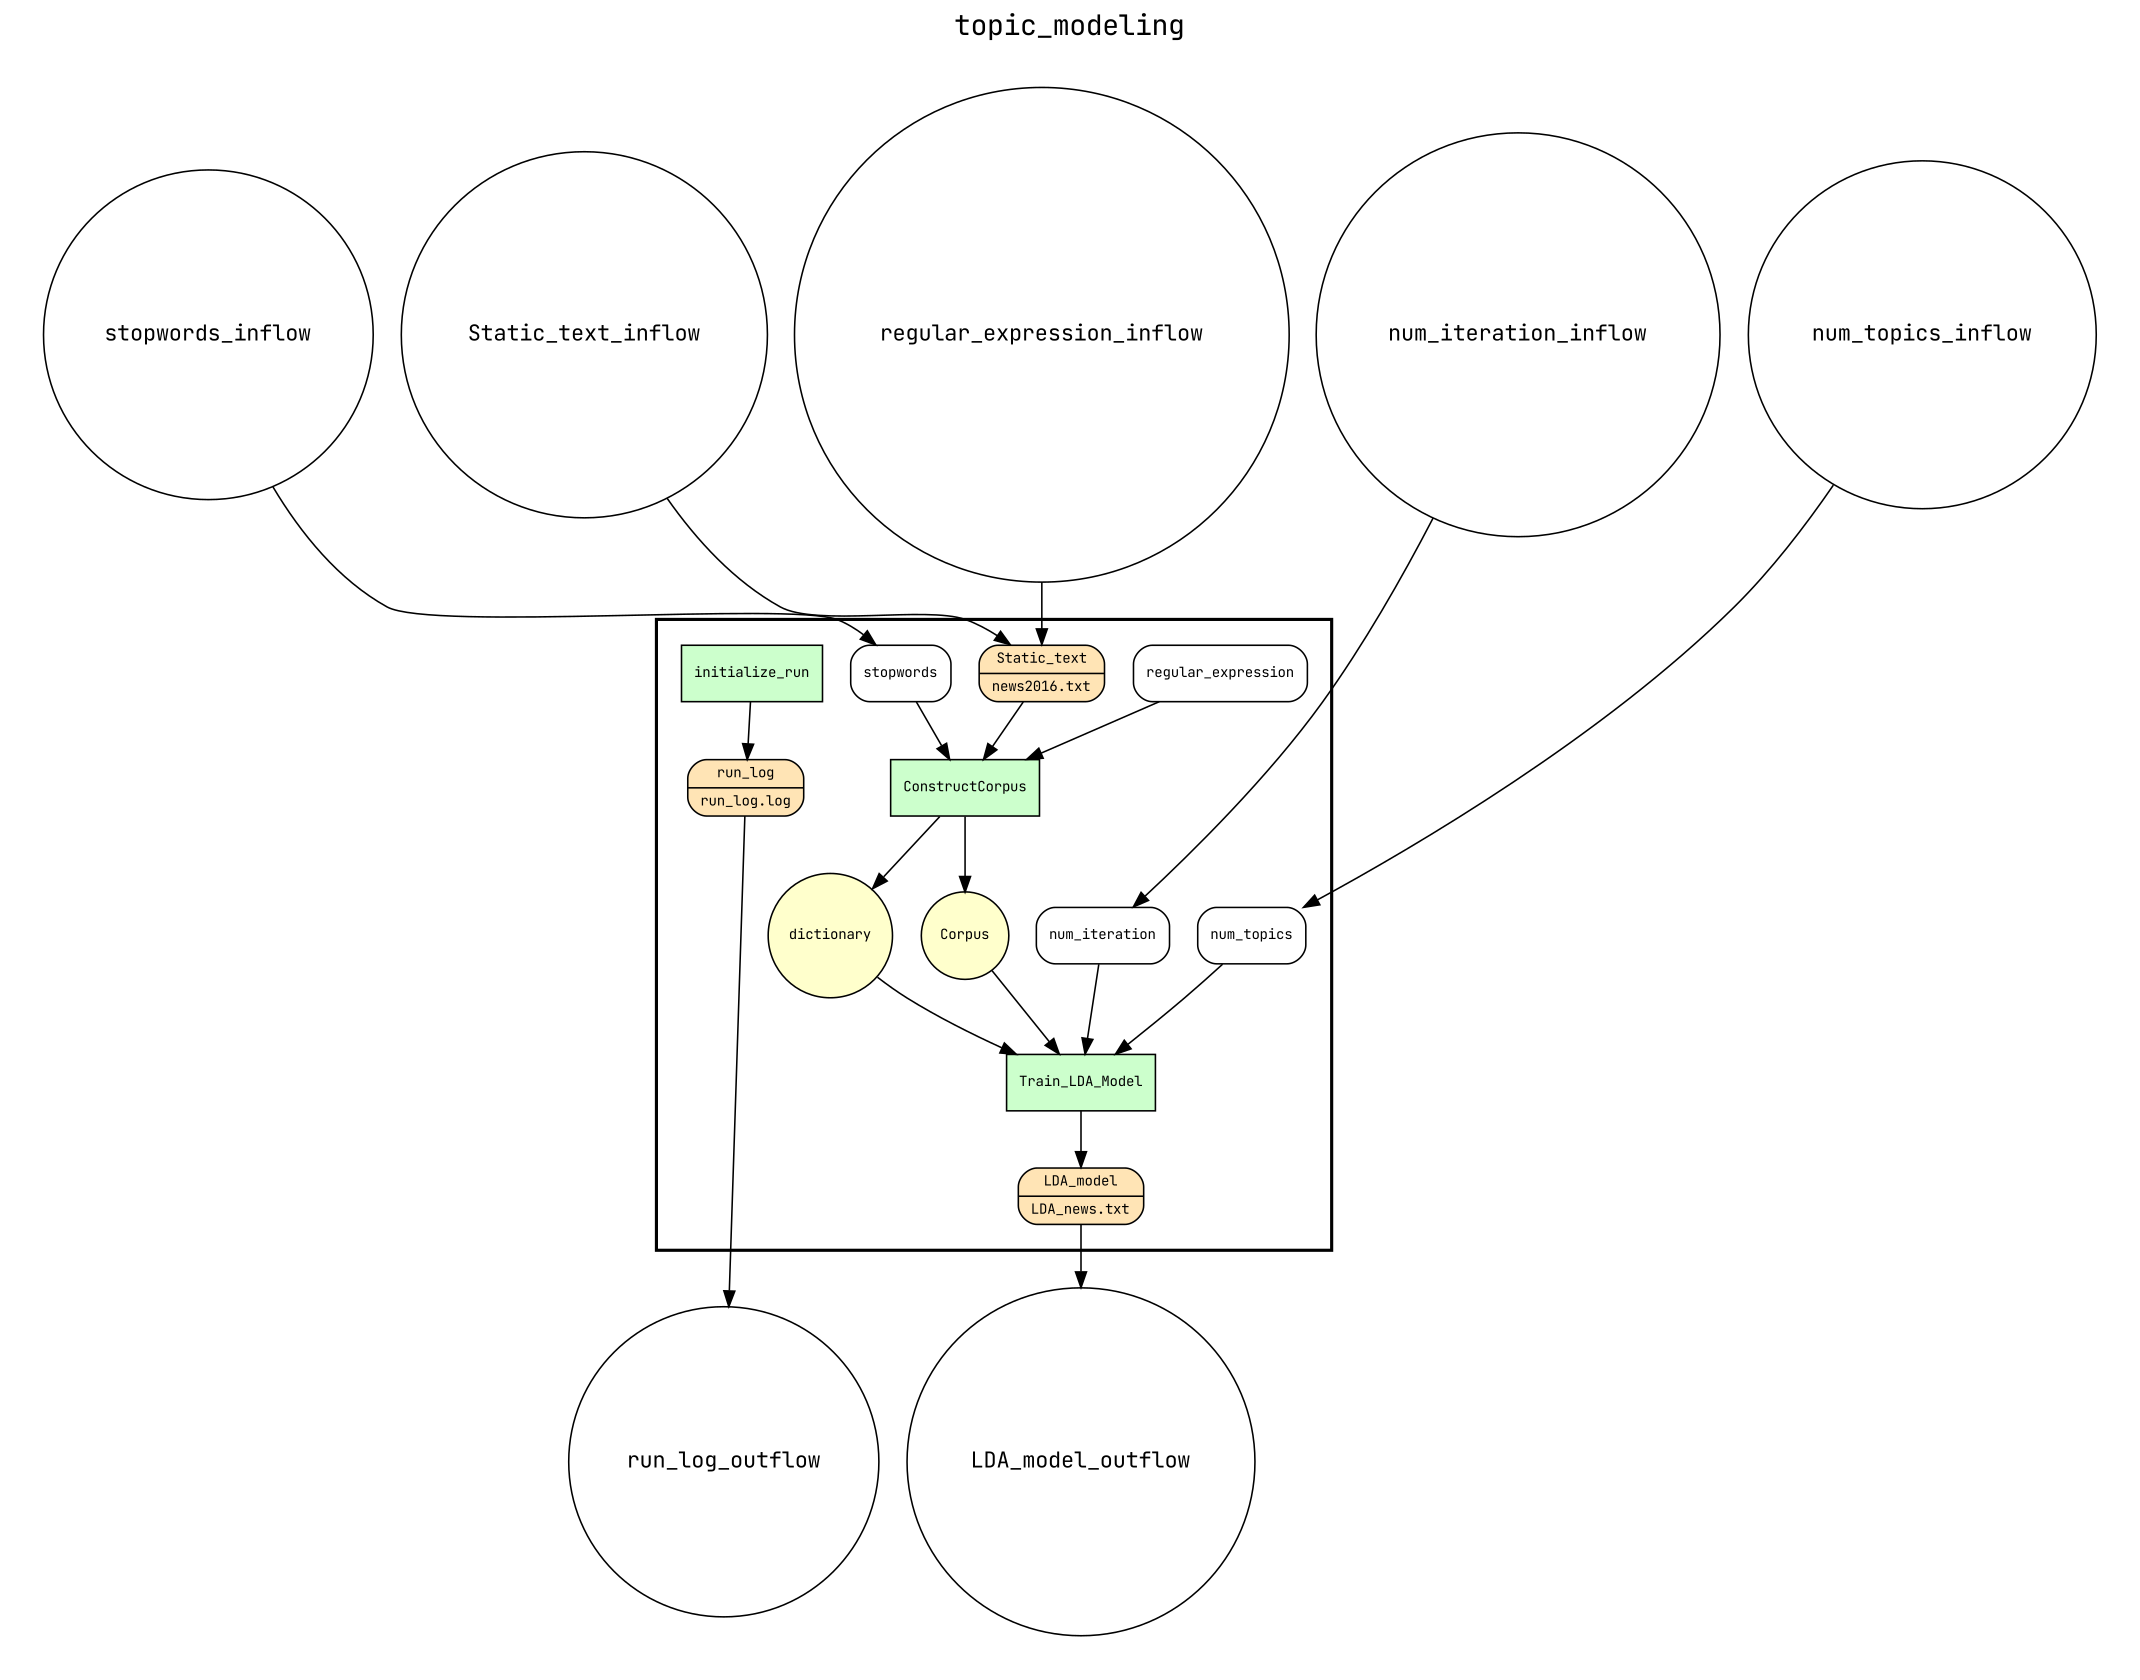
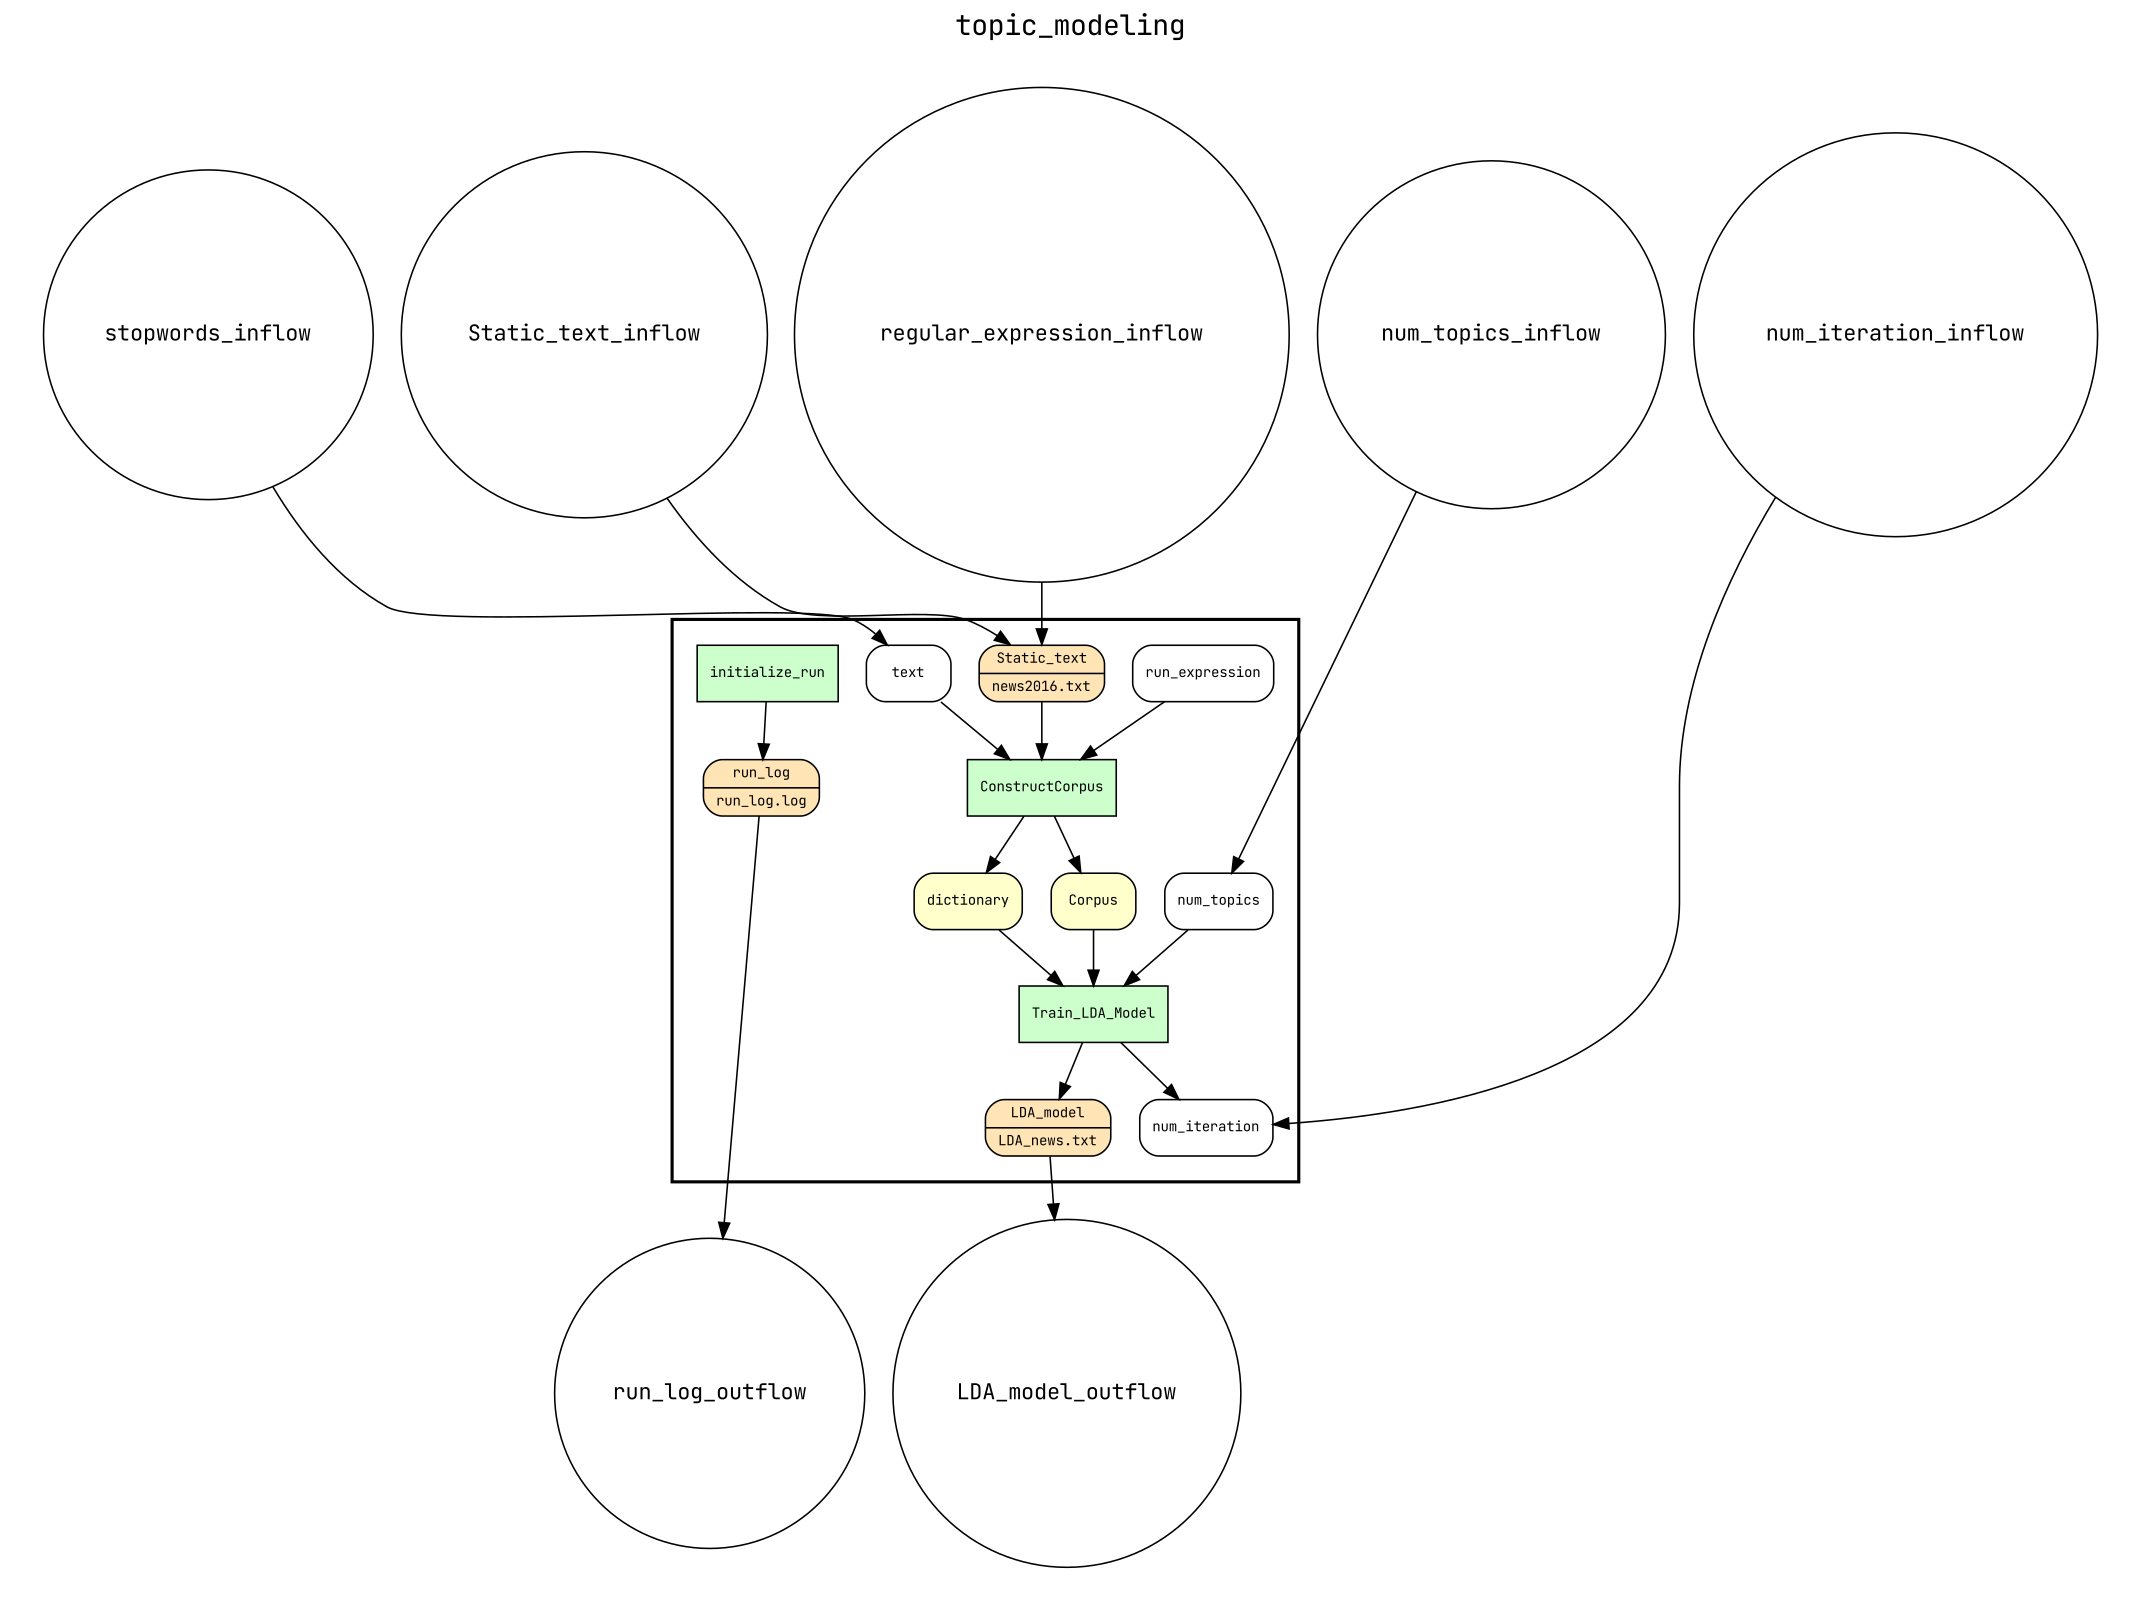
node "stopwords": label "stopwords" -> "text"
node "regular_expression": label "regular_expression" -> "run_expression"
node "dictionary": shape circle -> box
node "Corpus": shape circle -> box
edge "num_iteration" -> "Train_LDA_Model": reversed
